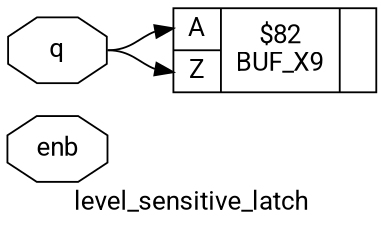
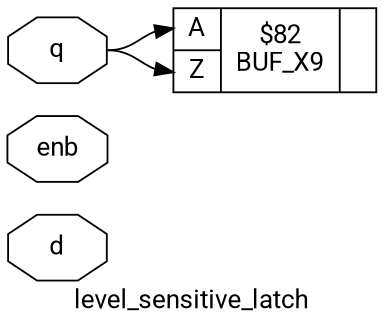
node "d": added
